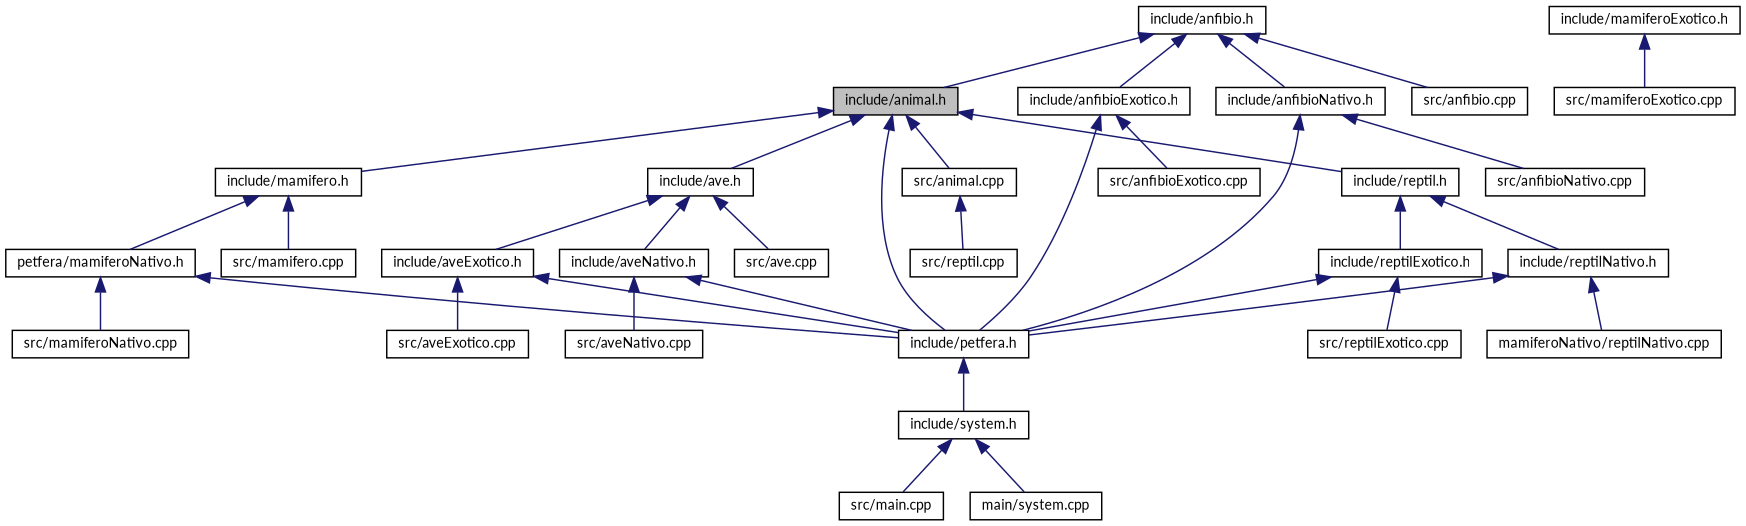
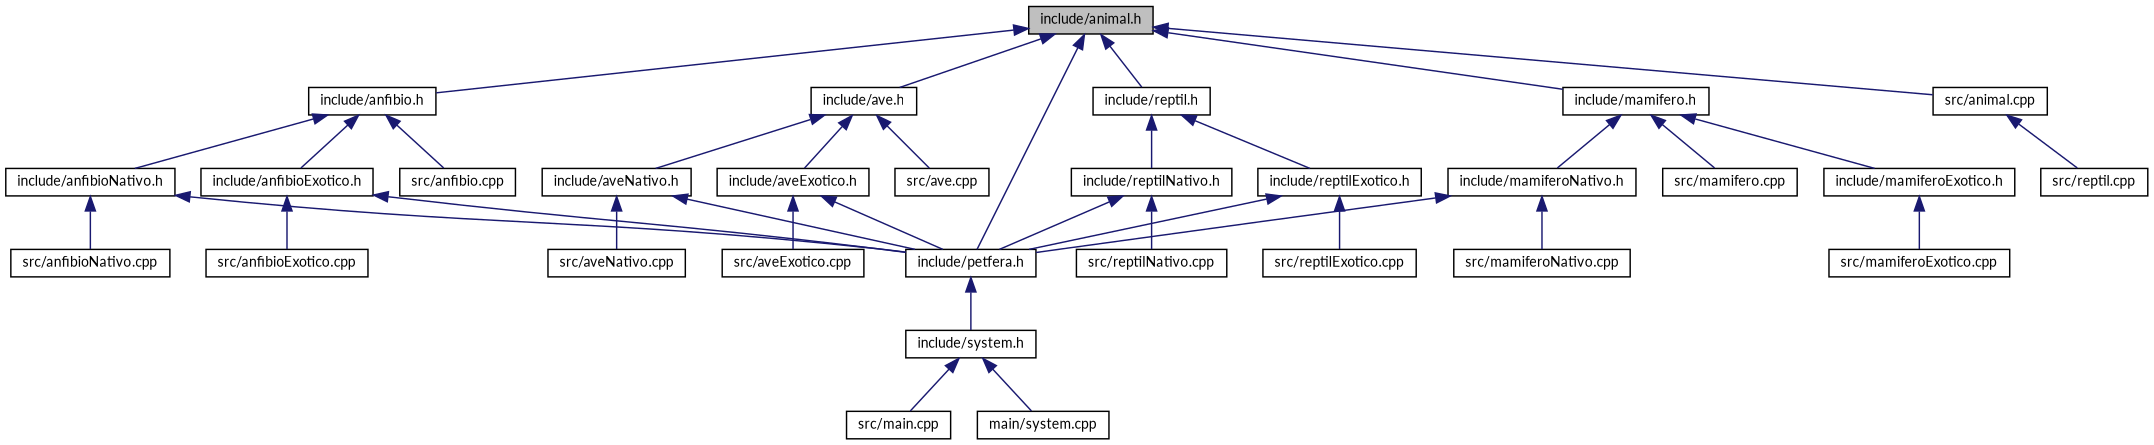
edge "include/animal.h" -> "include/anfibio.h": reversed
edge "include/mamiferoExotico.h" -> "include/mamifero.h": added
node "petfera/mamiferoNativo.h": label "petfera/mamiferoNativo.h" -> "include/mamiferoNativo.h"
node "mamiferoNativo/reptilNativo.cpp": label "mamiferoNativo/reptilNativo.cpp" -> "src/reptilNativo.cpp"
